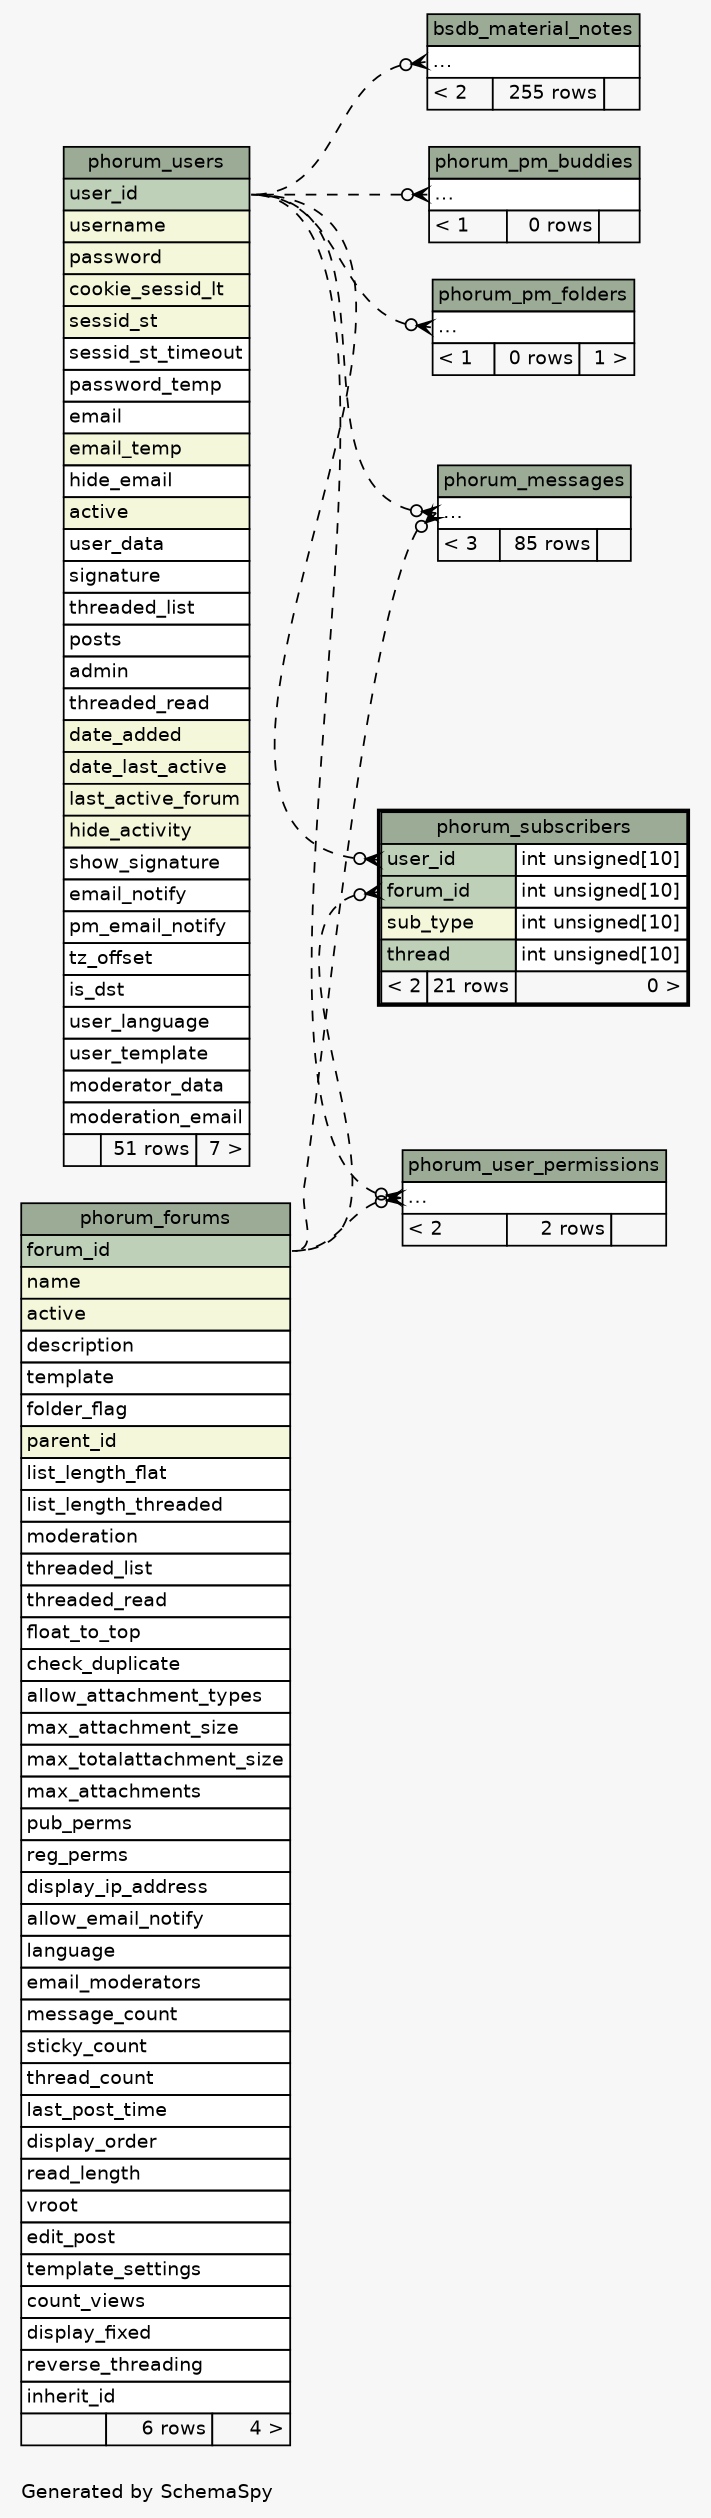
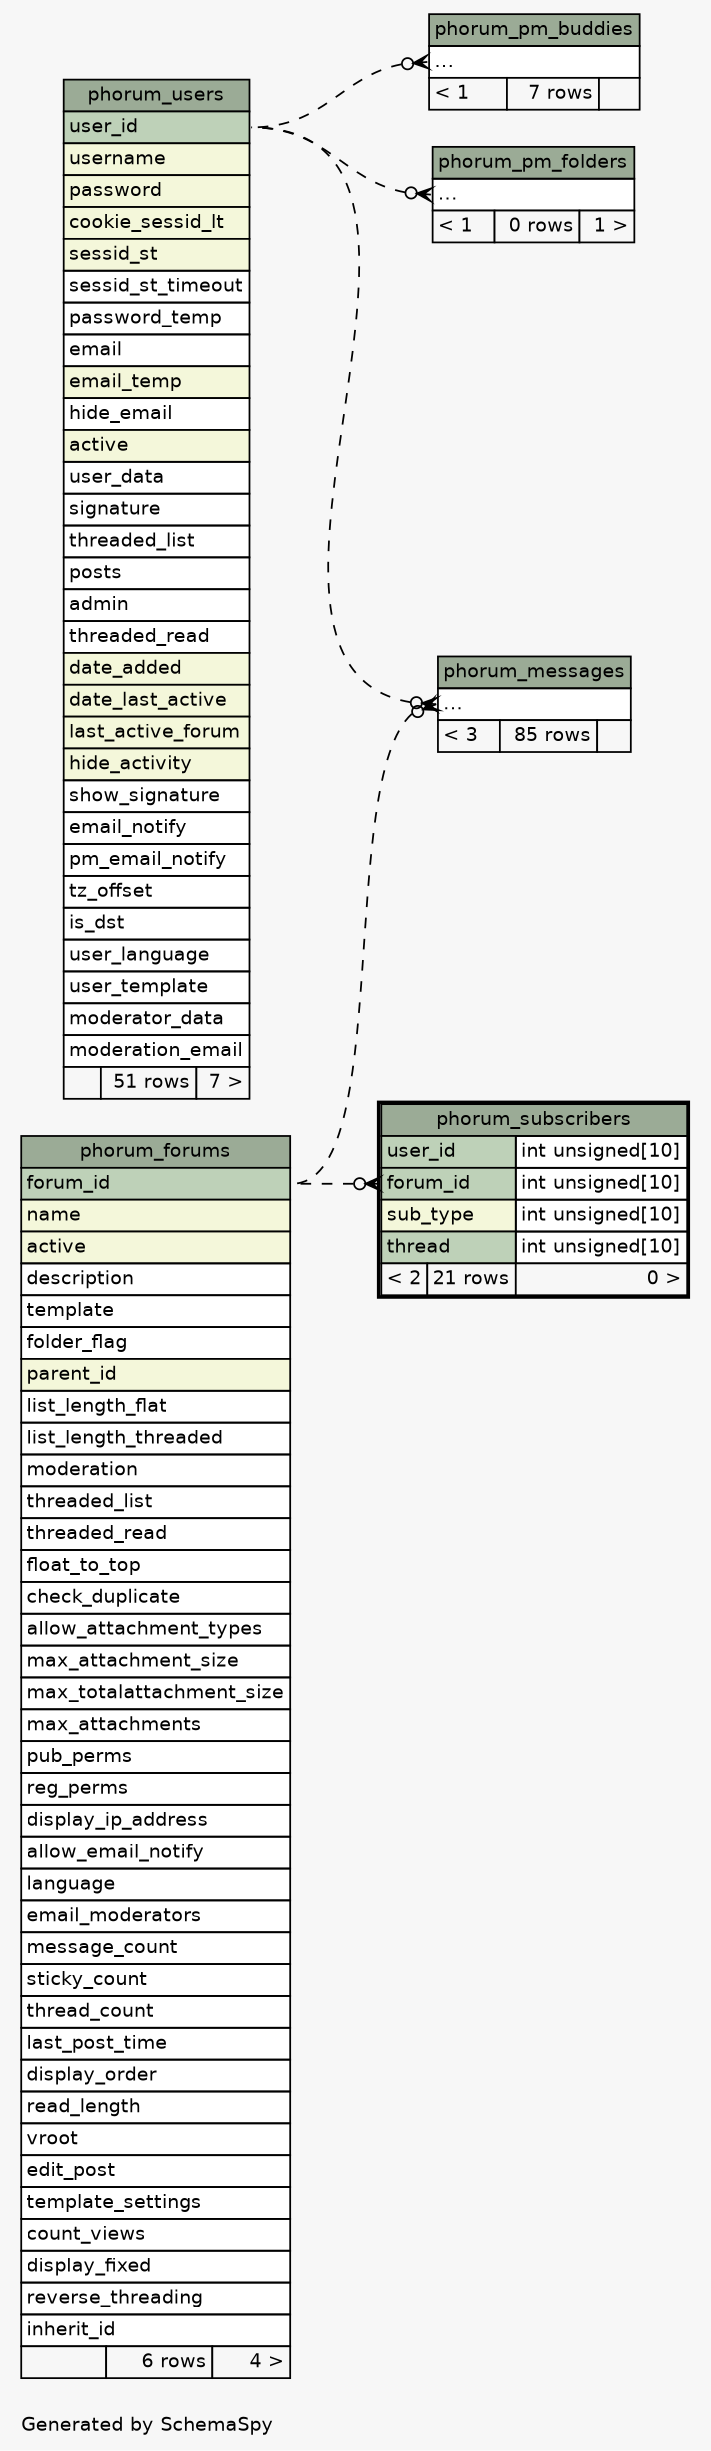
node "bsdb_material_notes": removed
node "phorum_pm_buddies": text "0 rows" -> "7 rows"
edge "phorum_users" -> "phorum_subscribers": removed
node "phorum_user_permissions": removed
